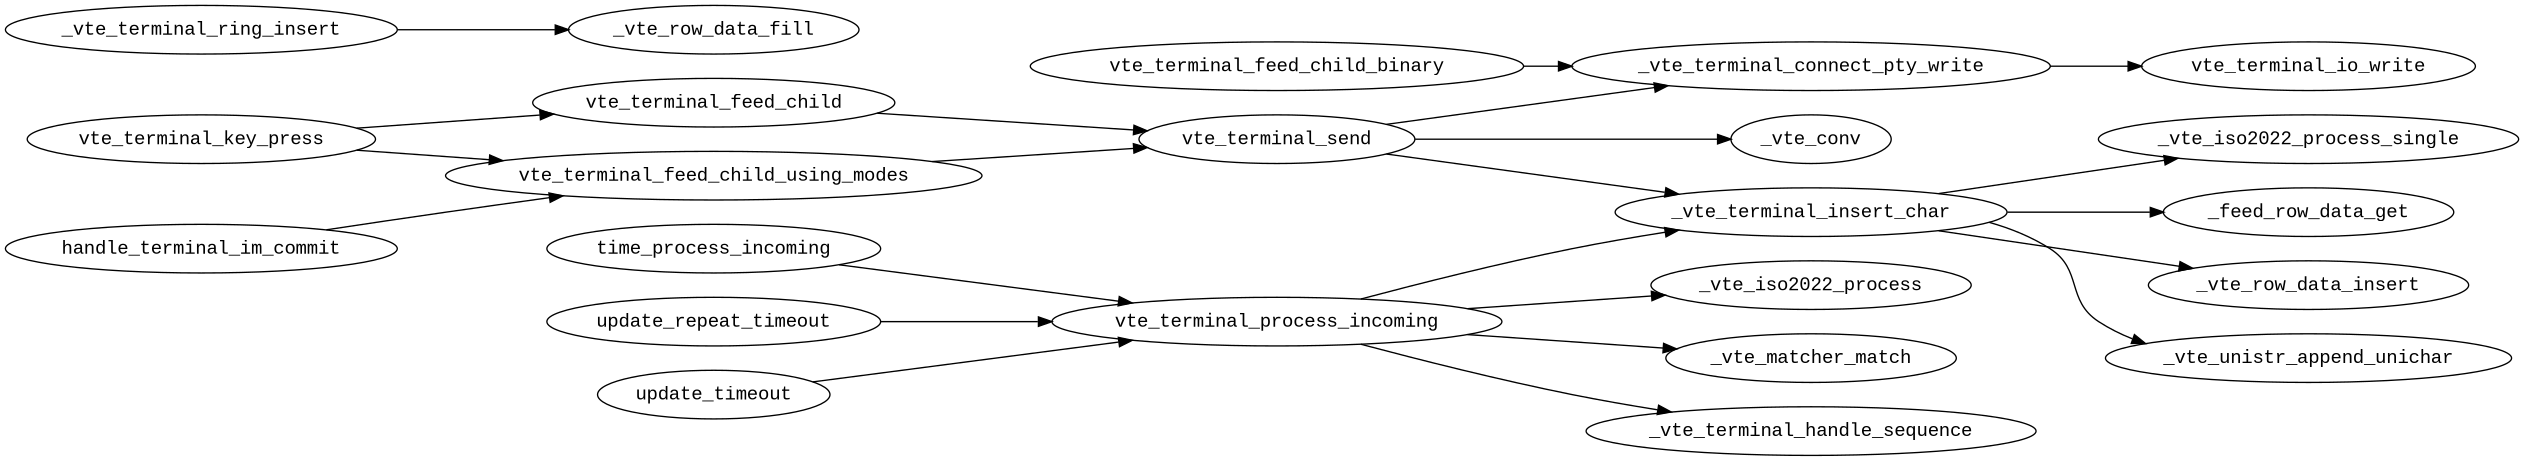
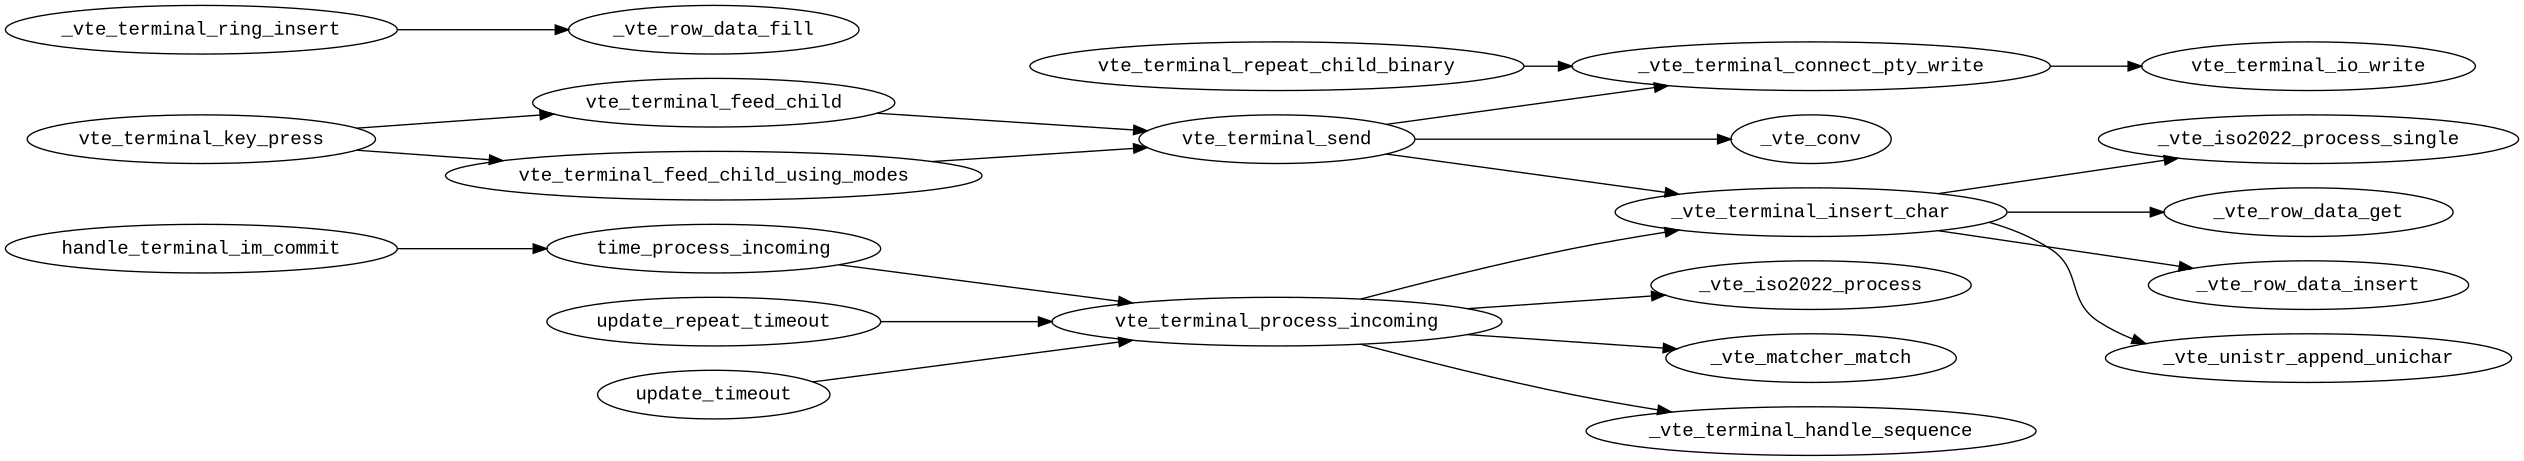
node "vte_terminal_feed_child_binary": label "vte_terminal_feed_child_binary" -> "vte_terminal_repeat_child_binary"
node "_feed_row_data_get": label "_feed_row_data_get" -> "_vte_row_data_get"
edge "handle_terminal_im_commit" -> "vte_terminal_feed_child_using_modes": now "handle_terminal_im_commit" -> "time_process_incoming"
